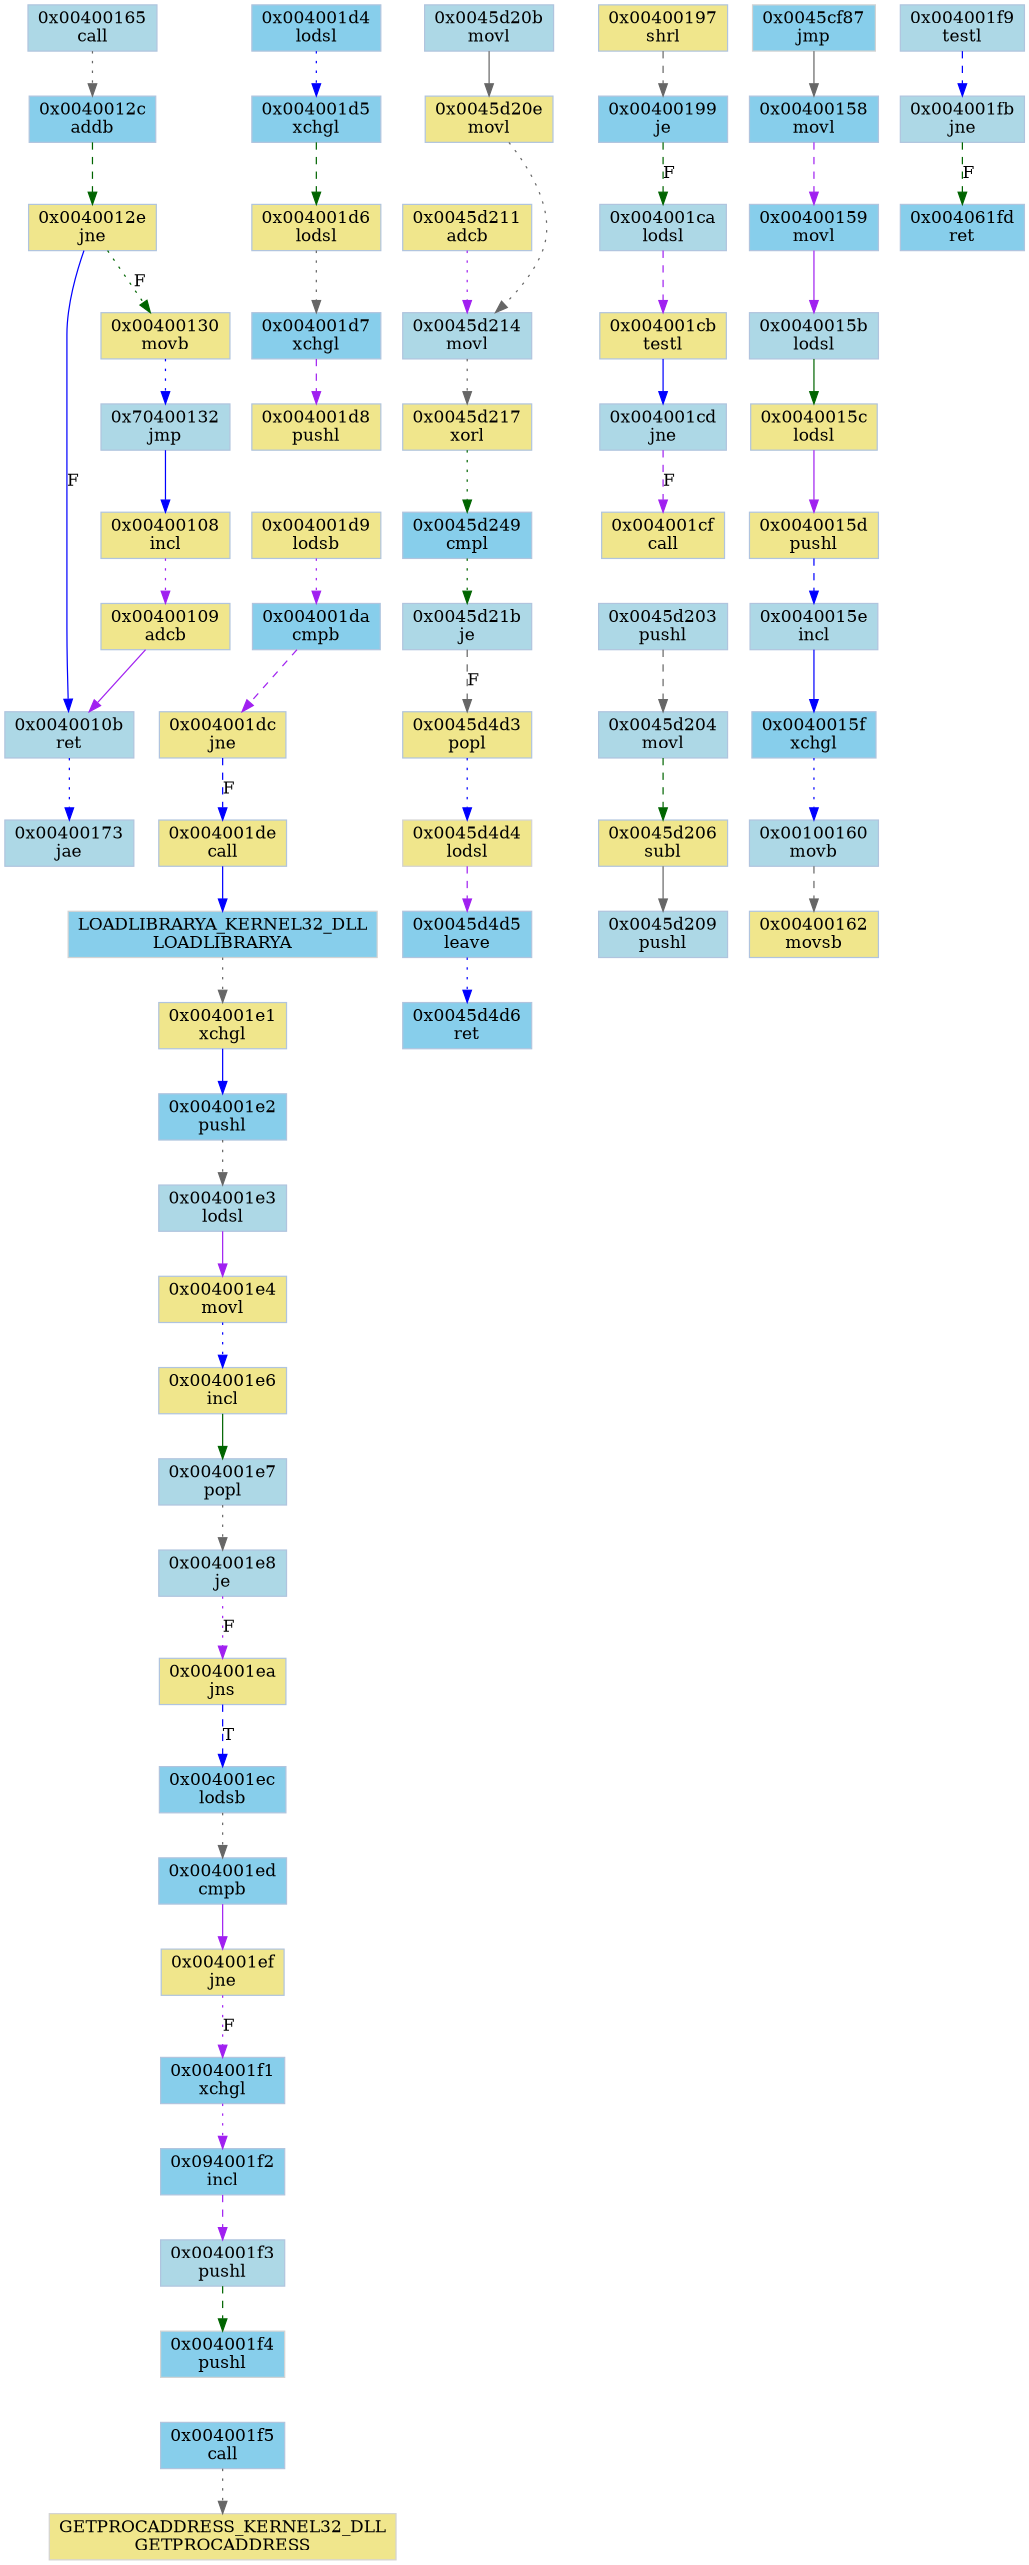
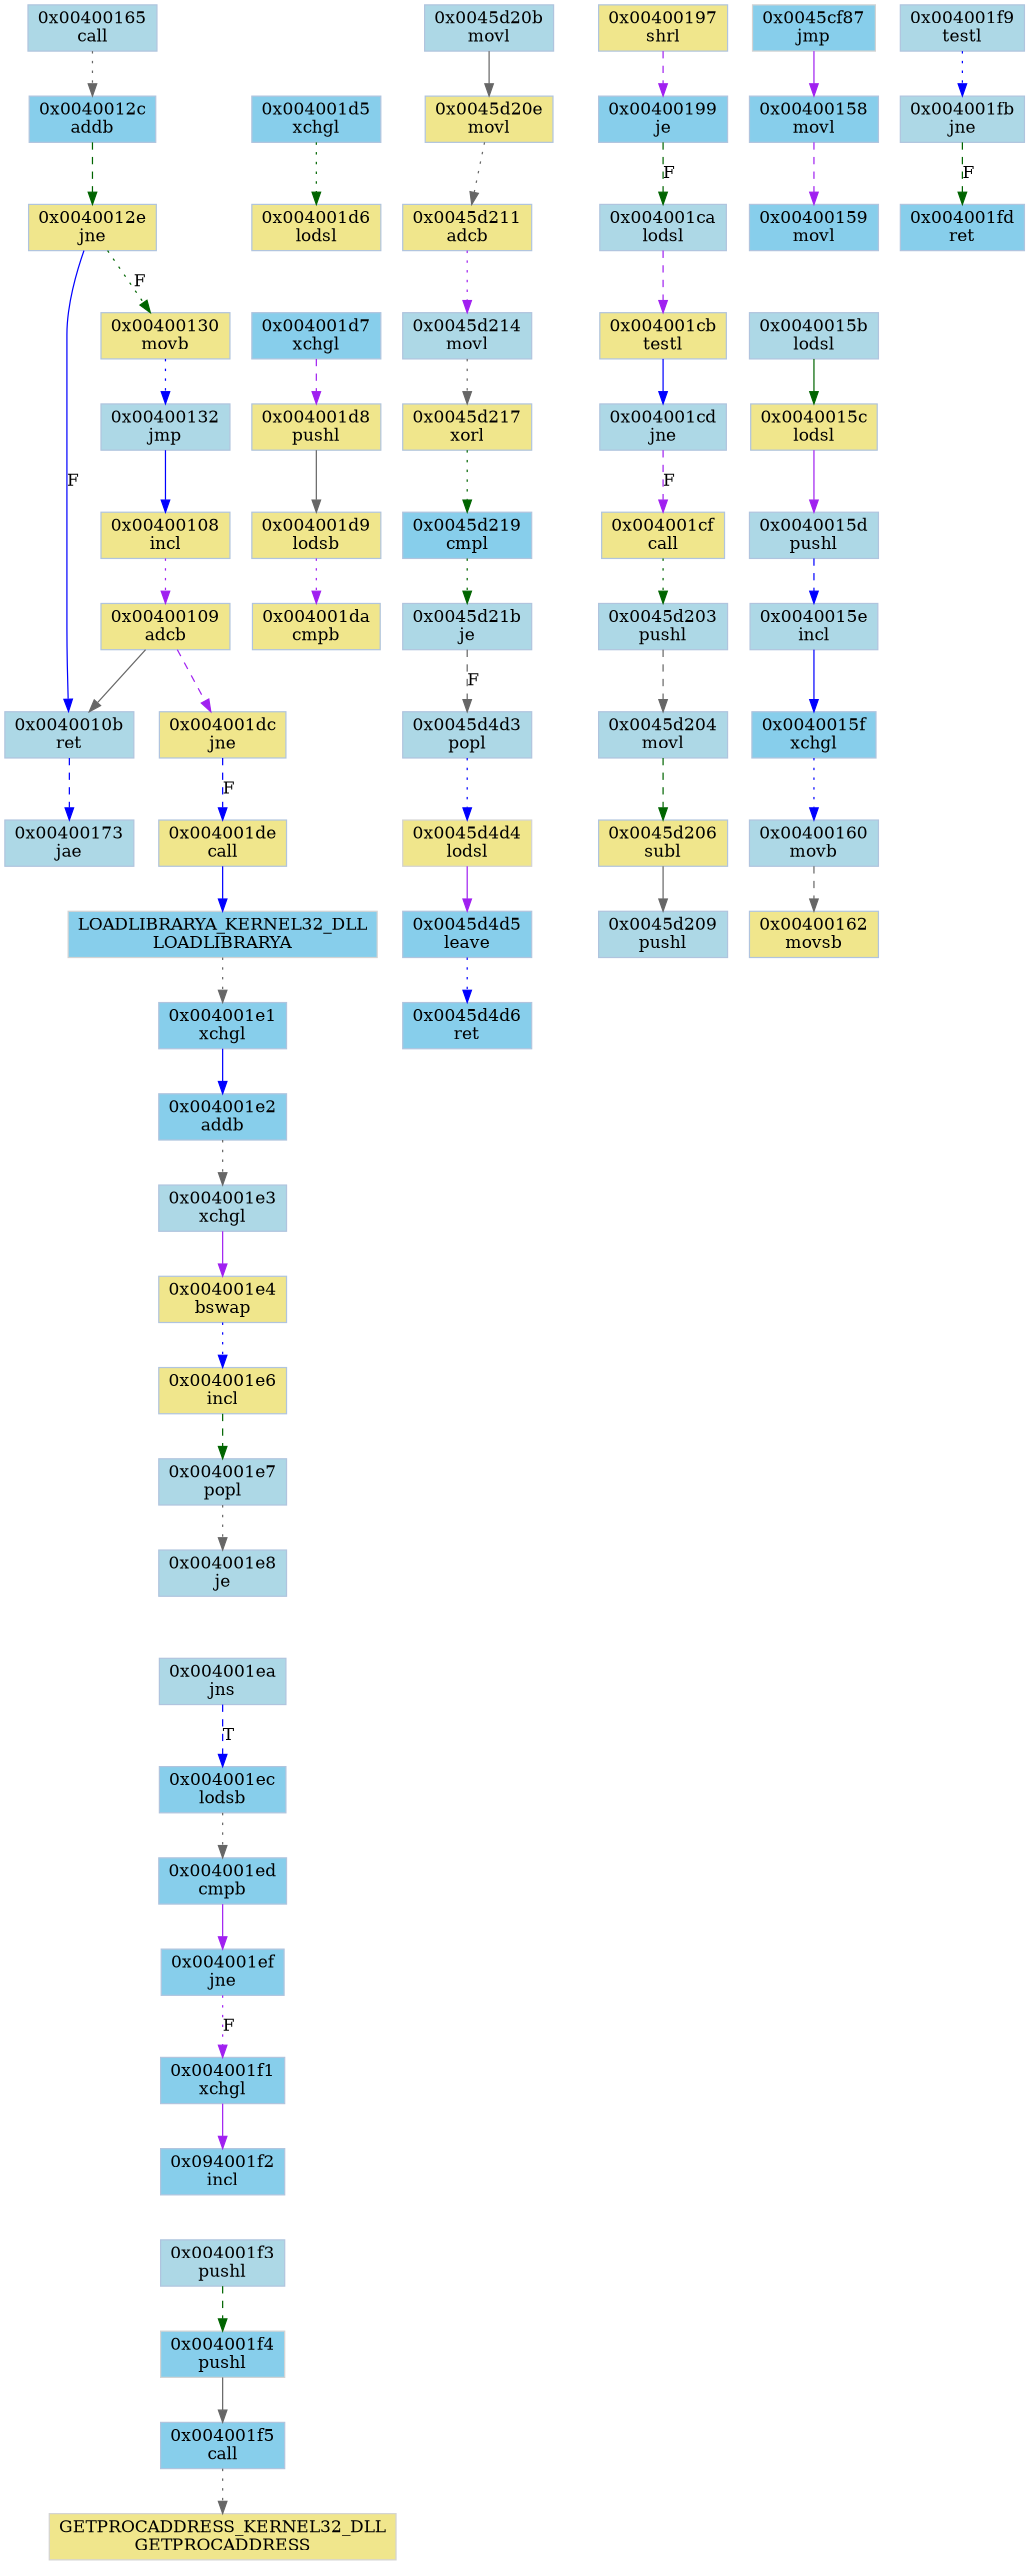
node "0x004001d4 lodsl": removed
edge "0x00400197 shrl" -> "0x00400199 je": color gray40 -> purple
edge "0x0045cf87 jmp" -> "0x00400158 movl": color gray40 -> purple
edge "0x004001f9 testl" -> "0x004001fb jne": style dashed -> dotted
edge "0x004001d5 xchgl" -> "0x004001d6 lodsl": style dashed -> dotted
edge "0x0045d20e movl" -> "0x0045d214 movl": now "0x0045d20e movl" -> "0x0045d211 adcb"
node "0x004061fd ret": label "0x004061fd ret" -> "0x004001fd ret"
edge "0x004001d6 lodsl" -> "0x004001d7 xchgl": removed
edge "0x00400159 movl" -> "0x0040015b lodsl": removed
node "0x70400132 jmp": label "0x70400132 jmp" -> "0x00400132 jmp"
edge "0x004001d8 pushl" -> "0x004001d9 lodsb": added
node "0x0045d249 cmpl": label "0x0045d249 cmpl" -> "0x0045d219 cmpl"
node "0x0040015d pushl": fillcolor khaki -> lightblue
edge "0x004001cf call" -> "0x0045d203 pushl": added
node "0x004001da cmpb": fillcolor skyblue -> khaki
edge "0x00400109 adcb" -> "0x0040010b ret": color purple -> gray40
edge "0x004001da cmpb" -> "0x004001dc jne": now "0x00400109 adcb" -> "0x004001dc jne"
node "0x0045d4d3 popl": fillcolor khaki -> lightblue
edge "0x0040010b ret" -> "0x00400173 jae": style dotted -> dashed
node "0x00100160 movb": label "0x00100160 movb" -> "0x00400160 movb"
edge "0x0045d4d4 lodsl" -> "0x0045d4d5 leave": style dashed -> solid
node "0x004001e1 xchgl": fillcolor khaki -> skyblue
node "0x004001e2 pushl": label "0x004001e2 pushl" -> "0x004001e2 addb"
node "0x004001e3 lodsl": label "0x004001e3 lodsl" -> "0x004001e3 xchgl"
node "0x004001e4 movl": label "0x004001e4 movl" -> "0x004001e4 bswap"
edge "0x004001e6 incl" -> "0x004001e7 popl": style solid -> dashed
edge "0x004001e8 je" -> "0x004001ea jns": removed, label "F"
node "0x004001ea jns": fillcolor khaki -> lightblue
node "0x004001ef jne": fillcolor khaki -> skyblue
edge "0x004001f1 xchgl" -> "0x094001f2 incl": style dotted -> solid
edge "0x094001f2 incl" -> "0x004001f3 pushl": removed
edge "0x004001f4 pushl" -> "0x004001f5 call": added
